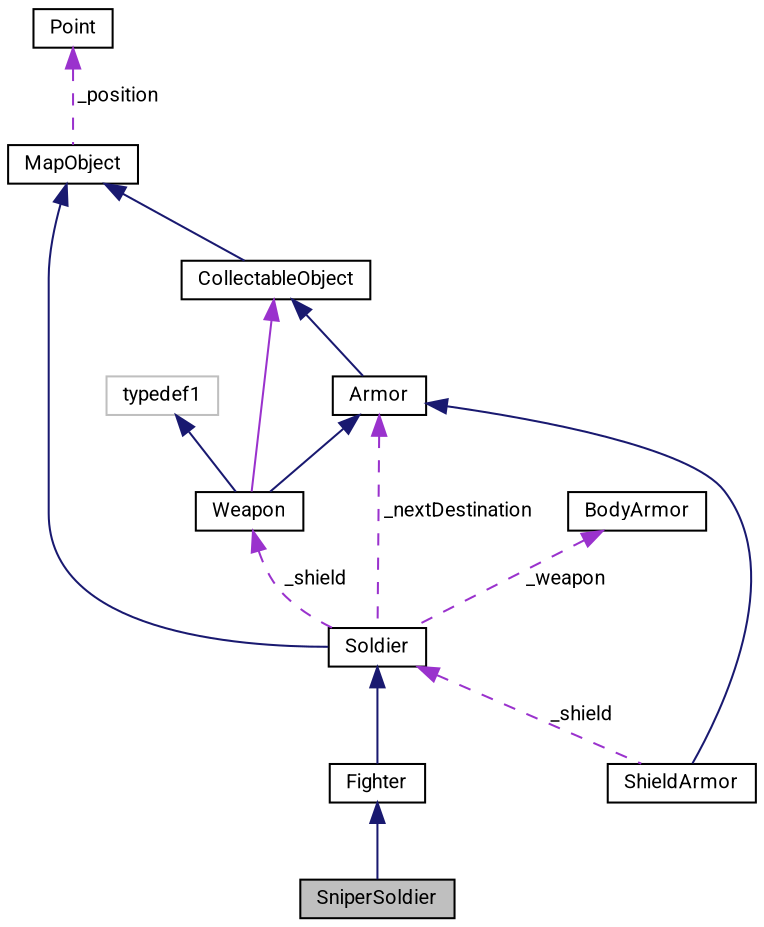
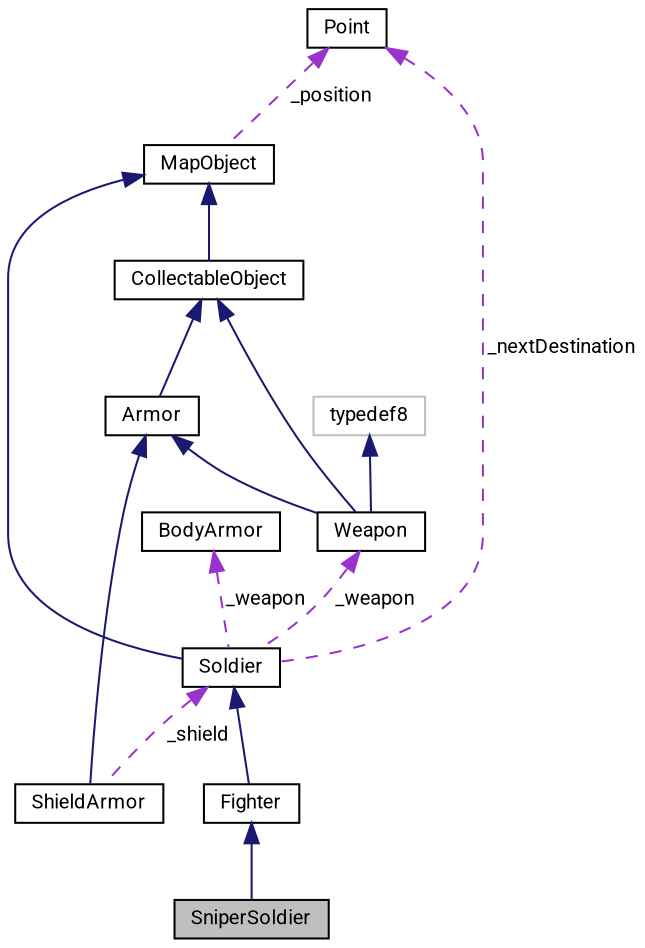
node "typedef1": label "typedef1" -> "typedef8"
edge "Weapon" -> "CollectableObject": color darkorchid3 -> midnightblue
edge "Soldier" -> "Armor": now "Soldier" -> "Point"
edge "Soldier" -> "Weapon": label " _shield" -> " _weapon"
